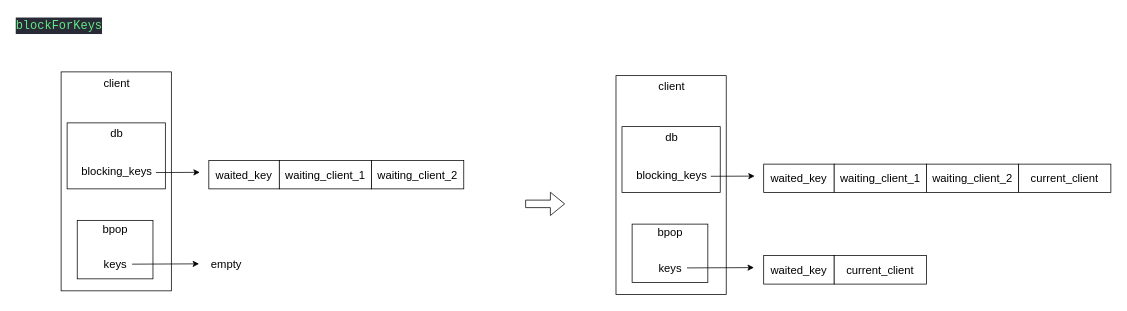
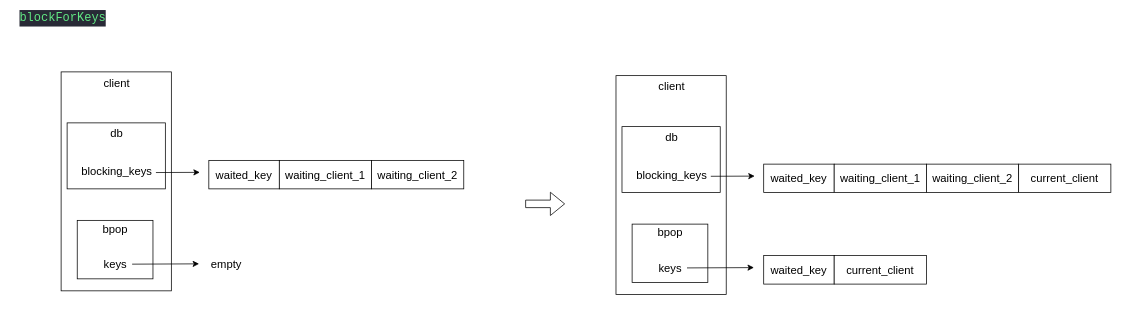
node "blockForKeys": moved (59, 25) -> (63, 18)
